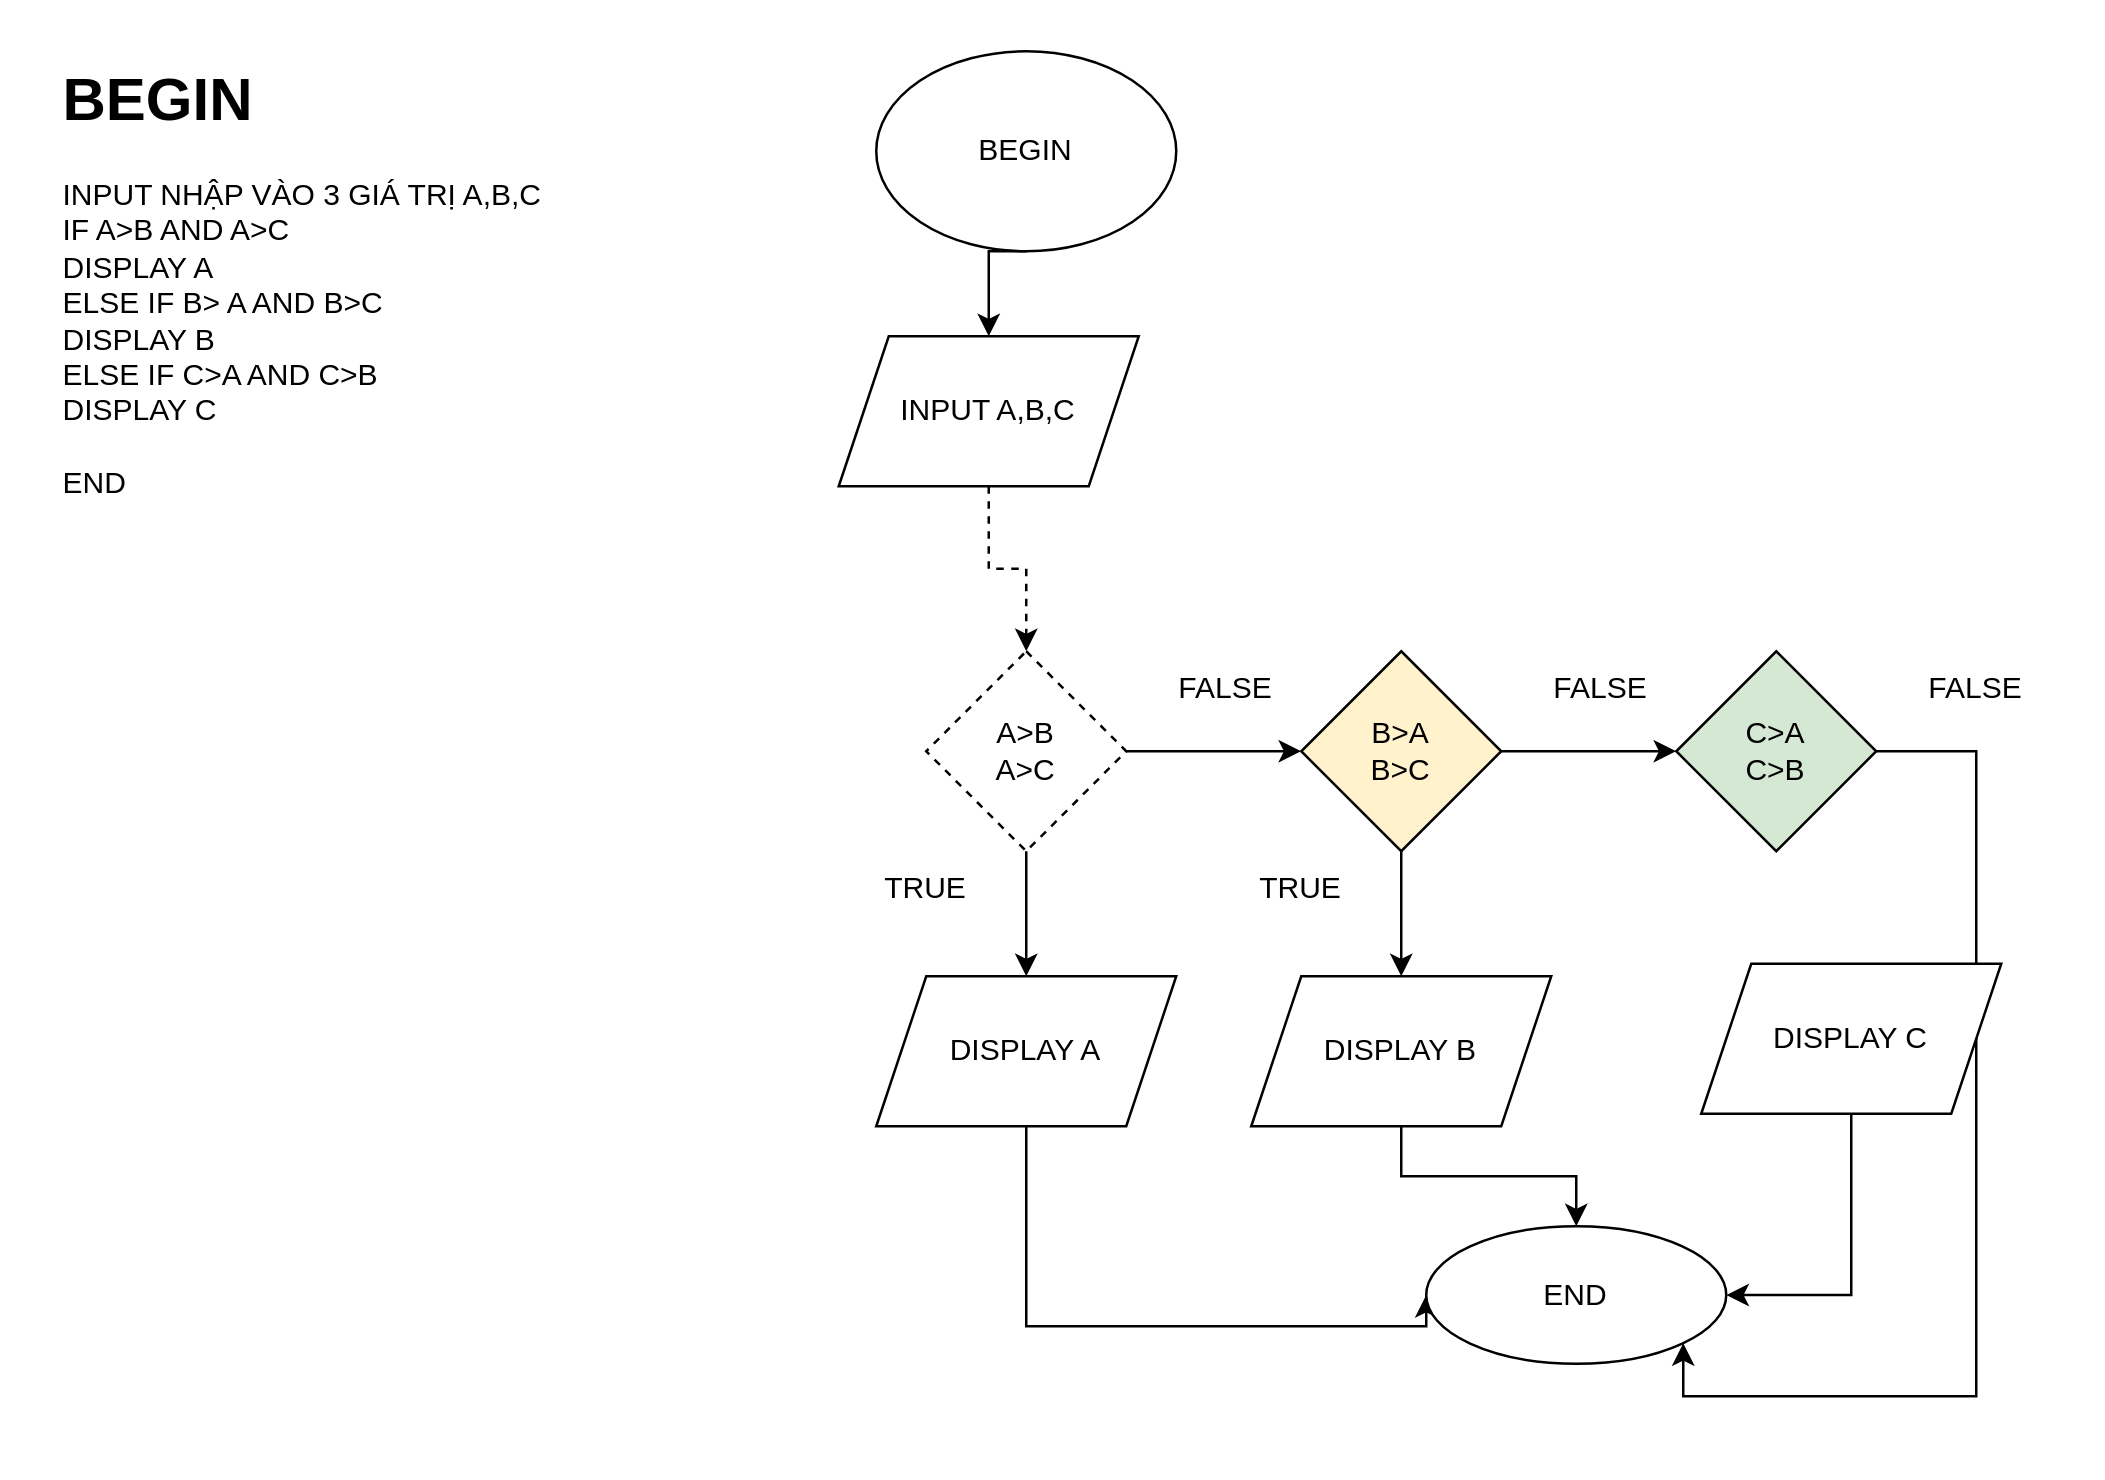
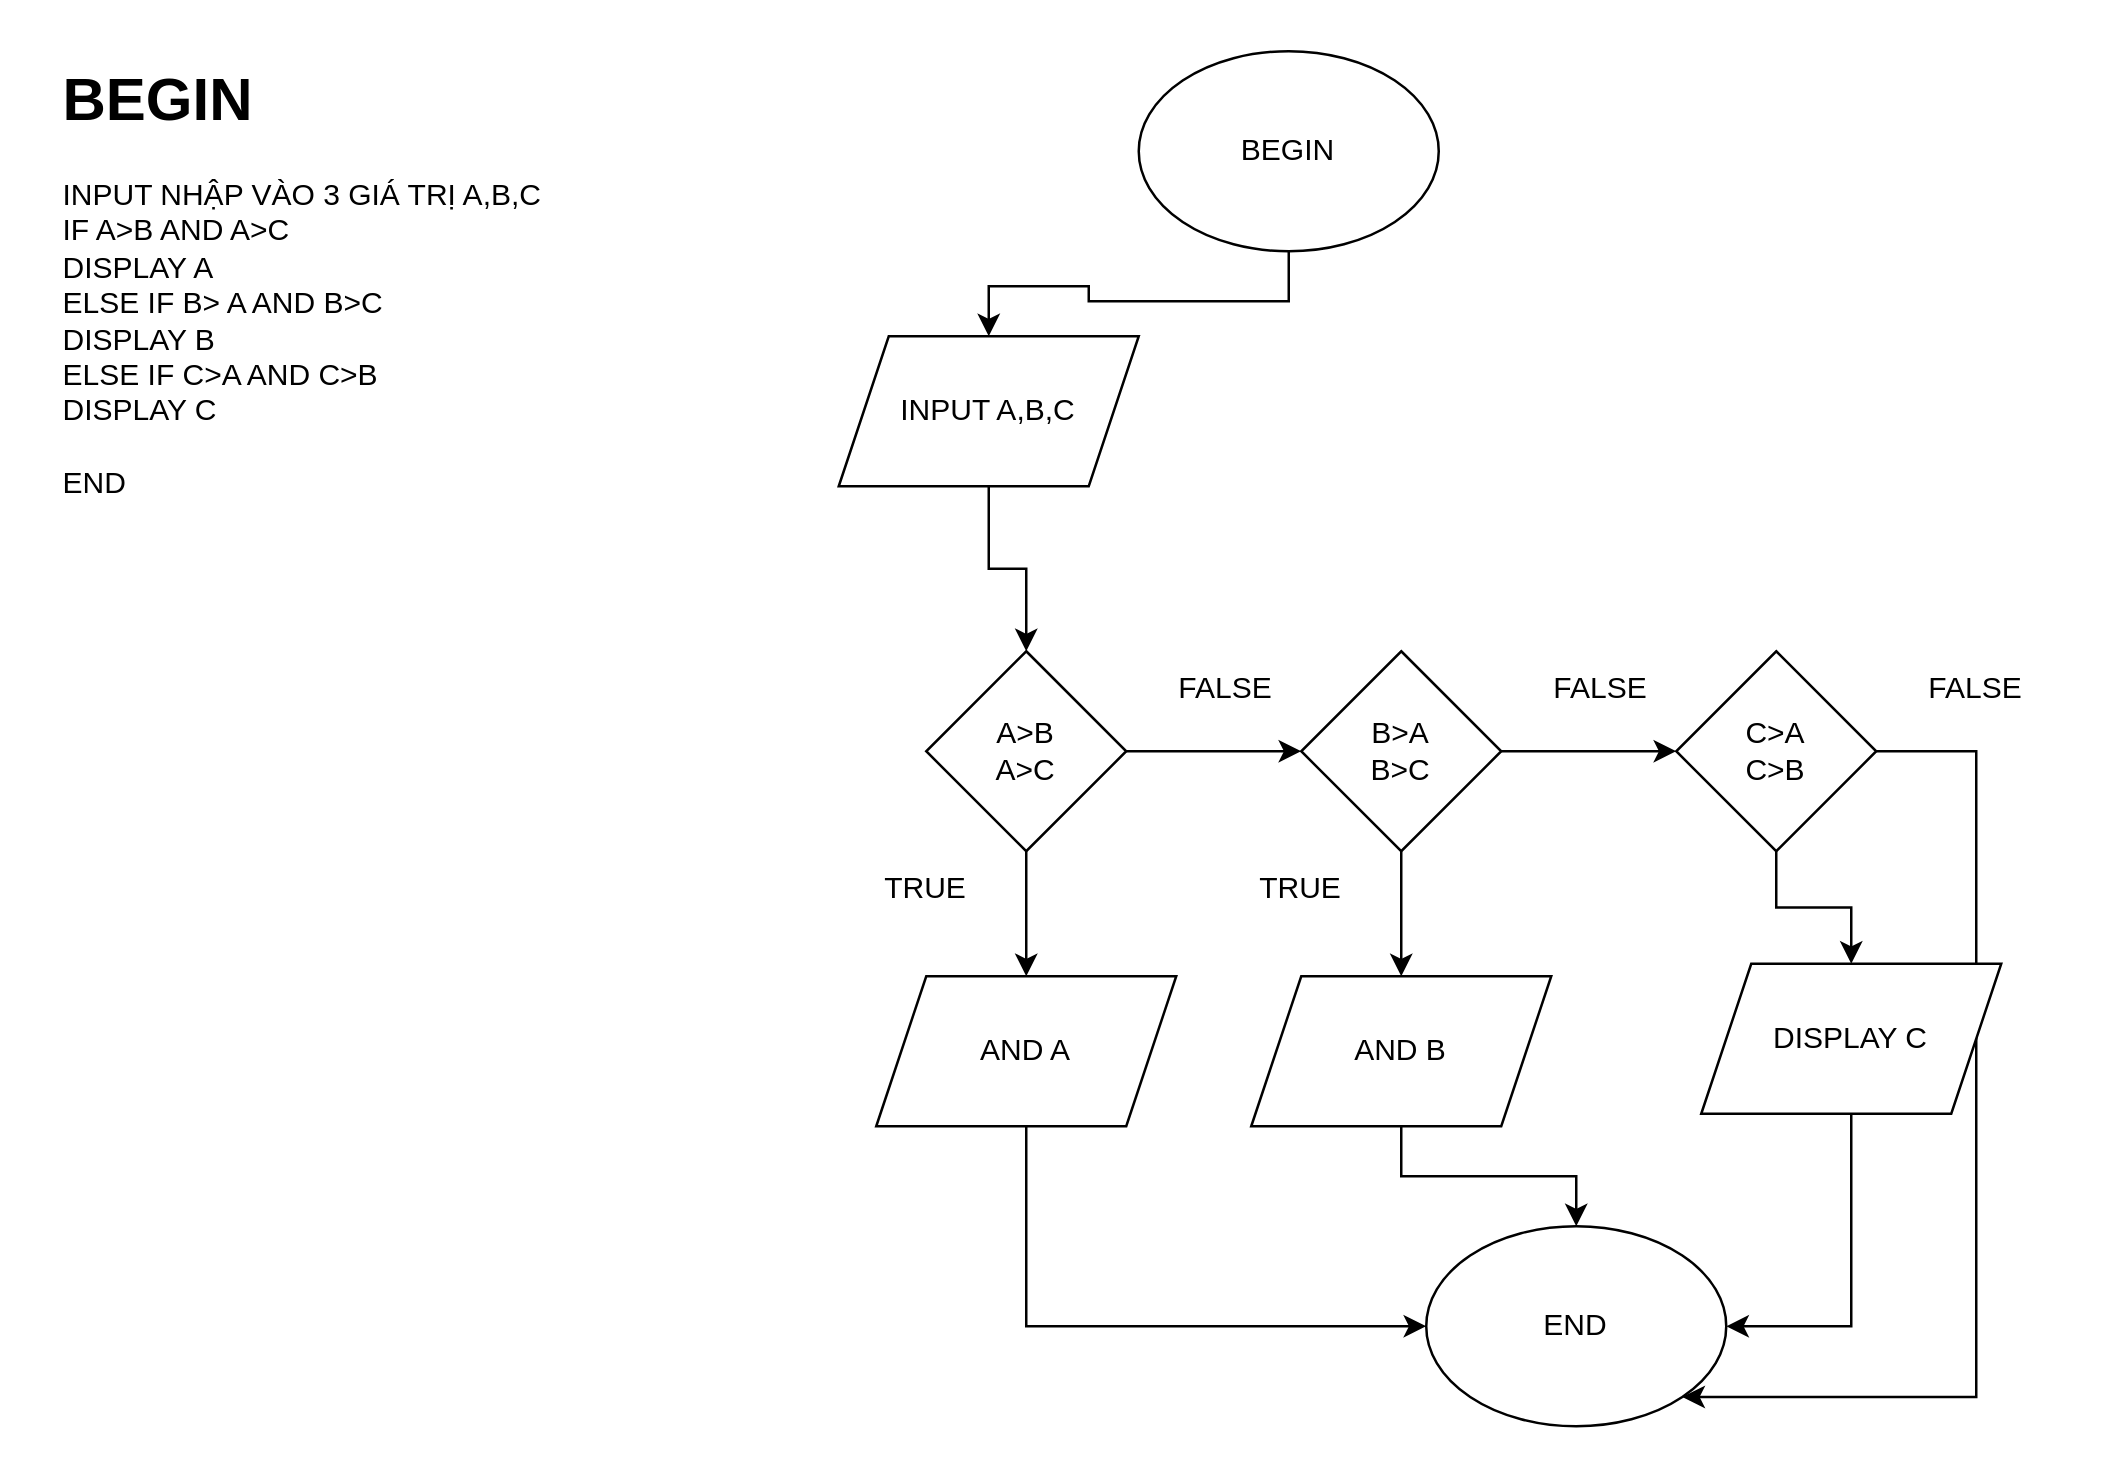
node "BEGIN": moved (1026, 151) -> (1289, 151)
edge "INPUT A,B,C" -> "A>B A>C": style dashed -> solid
node "A>B A>C": style dashed -> solid
node "B>A B>C": fillcolor #fff2cc -> #ffffff
node "C>A C>B": fillcolor #d5e8d4 -> #ffffff
edge "C>A C>B" -> "DISPLAY C": added
node "DISPLAY A": label "DISPLAY A" -> "AND A"
node "DISPLAY B": label "DISPLAY B" -> "AND B"
node "END": size 300x138 -> 300x200
